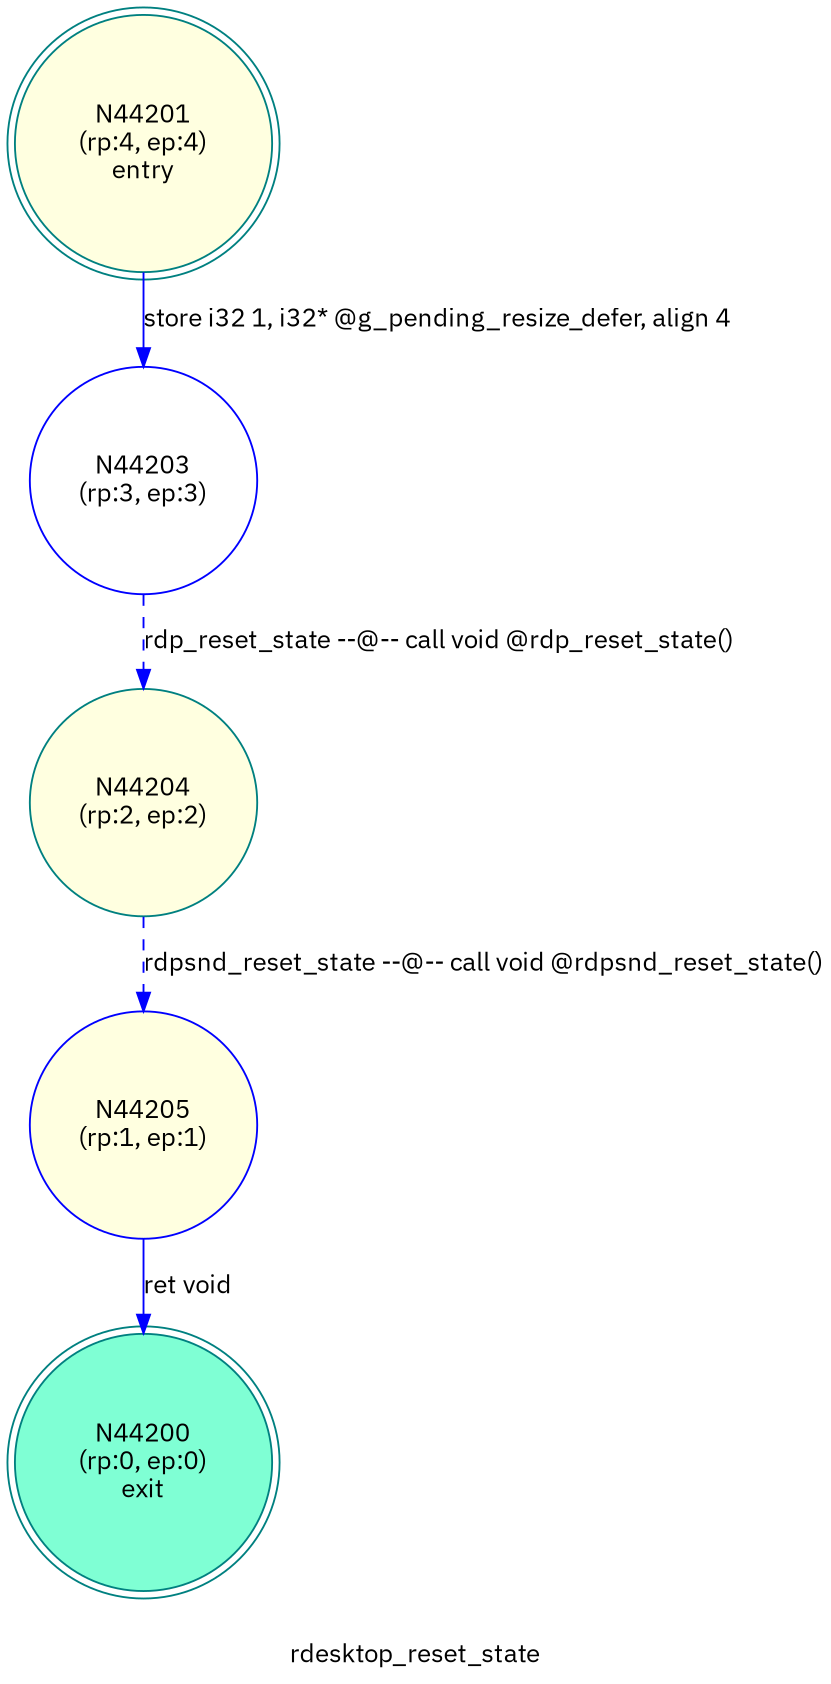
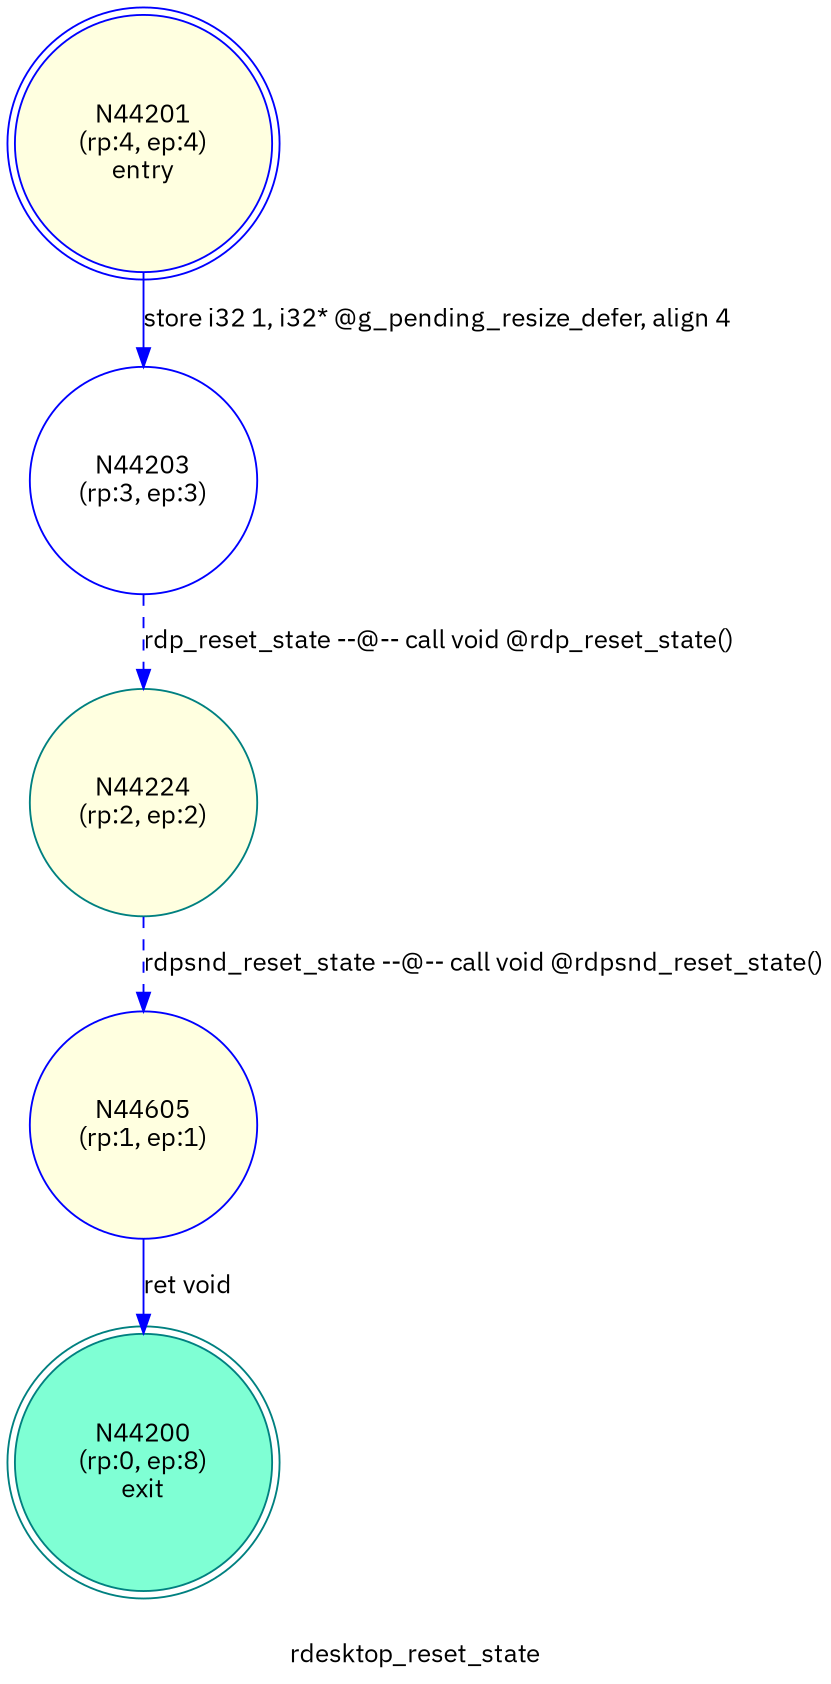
node "N44201 (rp:4, ep:4) entry": color teal -> blue
node "N44204 (rp:2, ep:2)": label "N44204 (rp:2, ep:2)" -> "N44224 (rp:2, ep:2)"
node "N44205 (rp:1, ep:1)": label "N44205 (rp:1, ep:1)" -> "N44605 (rp:1, ep:1)"
node "N44200 (rp:0, ep:0) exit": label "N44200 (rp:0, ep:0) exit" -> "N44200 (rp:0, ep:8) exit"
